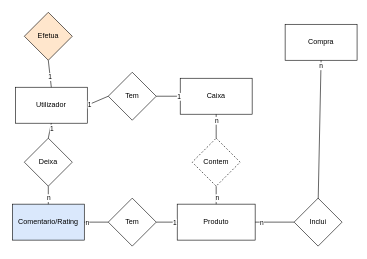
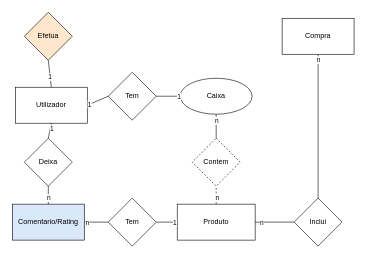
node "Compra": moved (321, 42) -> (318, 36)
node "Caixa": shape rectangle -> ellipse
edge "Contem" -- "Produto": style solid -> dashed
